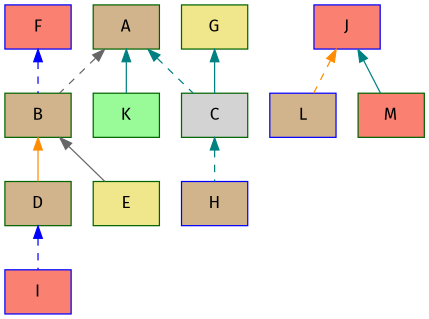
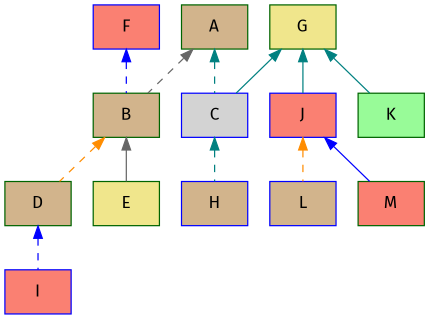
edge "K" -> "A": now "K" -> "G"
edge "J" -> "G": added
edge "M" -> "J": color teal -> blue
node "C": color darkgreen -> blue
edge "D" -> "B": style solid -> dashed
